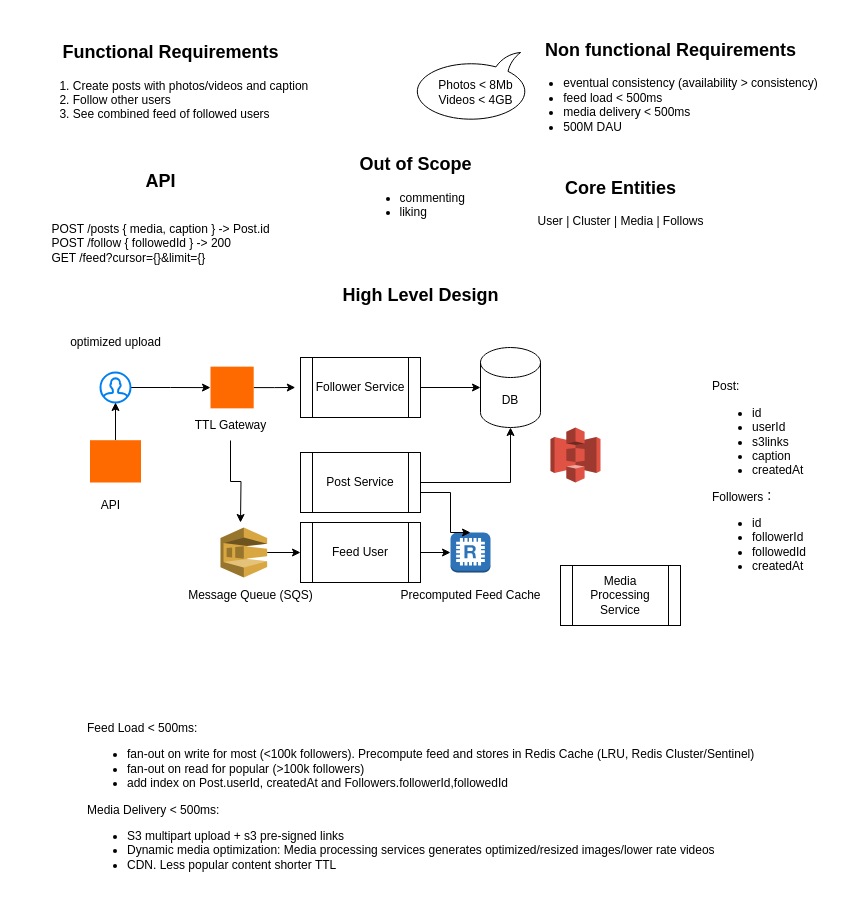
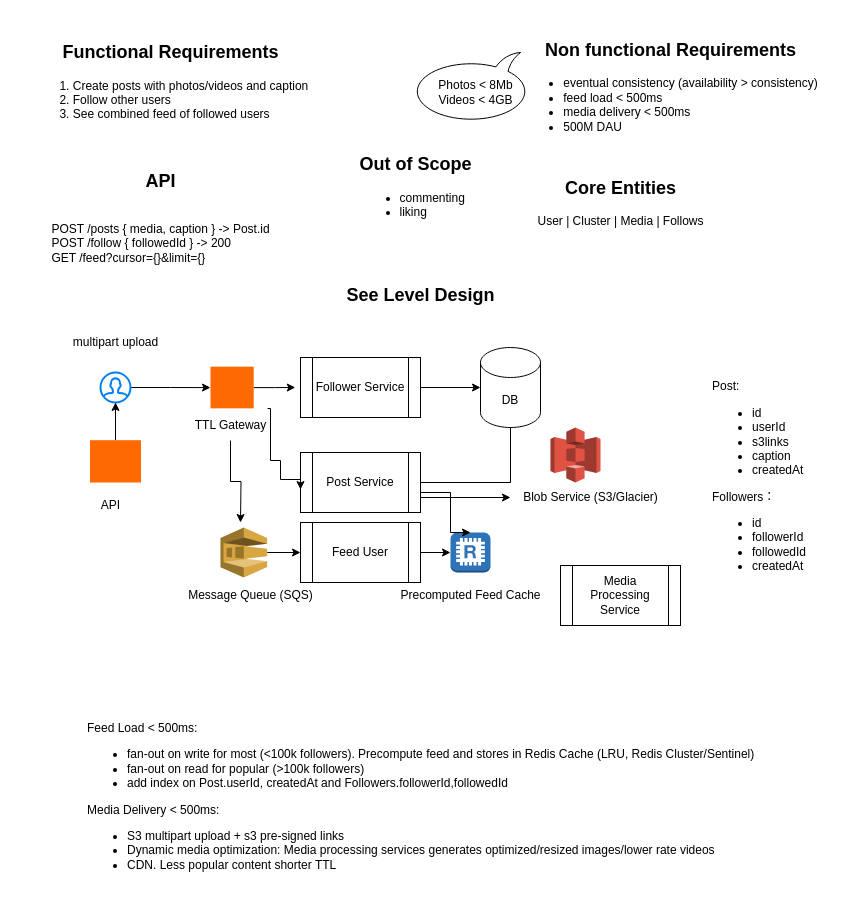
node "High Level Design": label "High Level Design" -> "See Level Design"
node "optimized upload": label "optimized upload" -> "multipart upload"
edge "Post Service" -> "DB": arrowhead classic -> none
edge "TTL Gateway" -> "Post Service": added
edge "Post Service" -> "Blob Service (S3/Glacier)": added
node "Blob Service (S3/Glacier)": added
